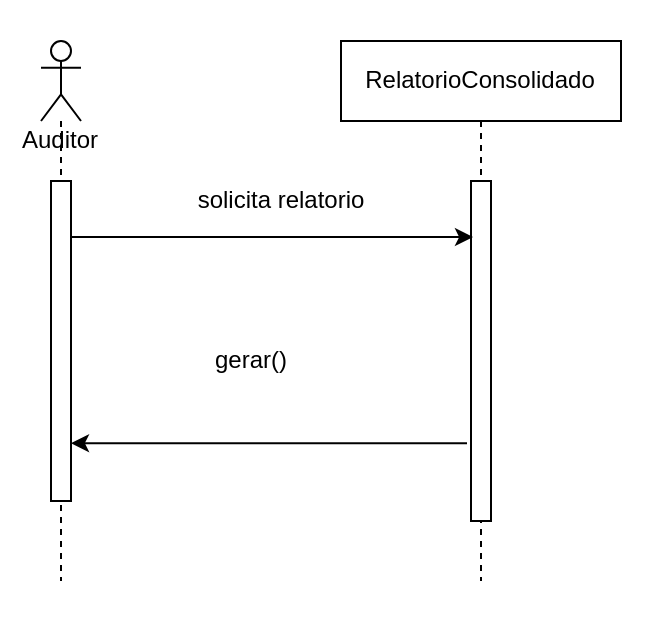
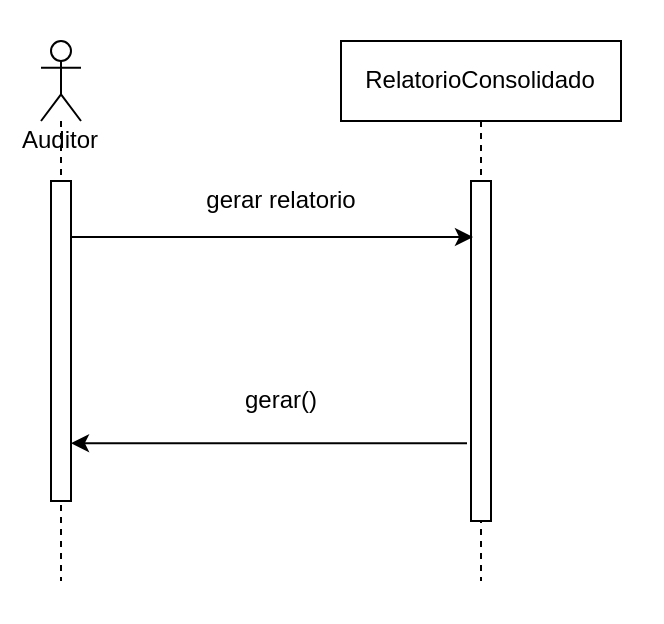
node "solicita relatorio": label "solicita relatorio" -> "gerar relatorio"
node "gerar()": moved (251, 361) -> (281, 401)
